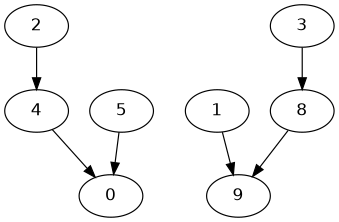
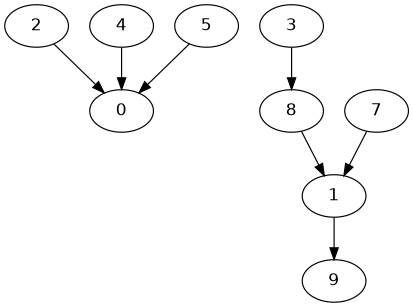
edge "2" -> "4": now "2" -> "0"
node "7": added
edge "8" -> "9": now "8" -> "1"
